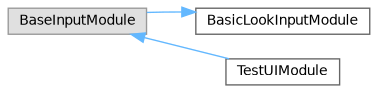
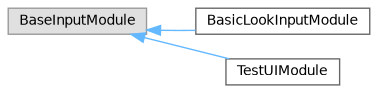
edge "BaseInputModule" -> "BasicLookInputModule": reversed
